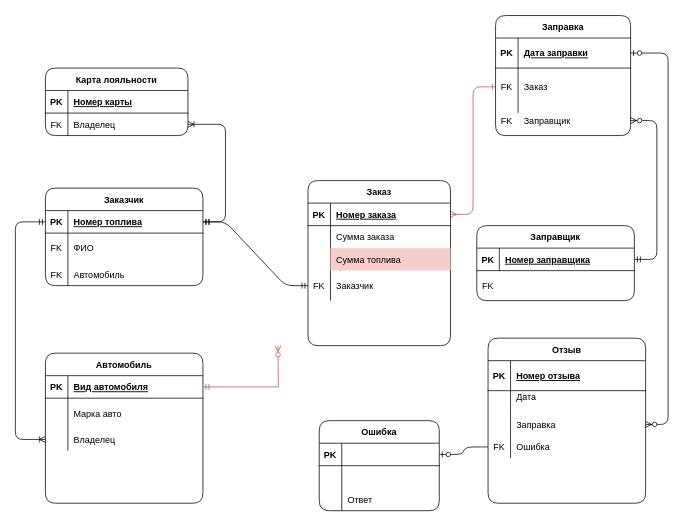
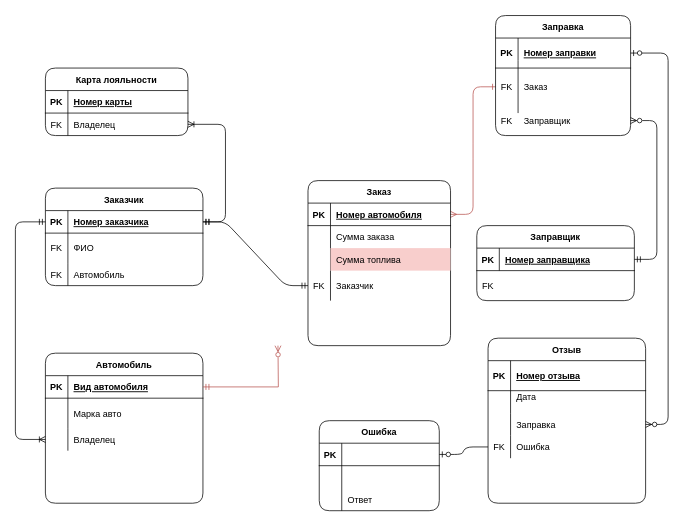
node "Дата заправки": label "Дата заправки" -> "Номер заправки"
node "Номер заказа": label "Номер заказа" -> "Номер автомобиля"
node "Номер топлива": label "Номер топлива" -> "Номер заказчика"
